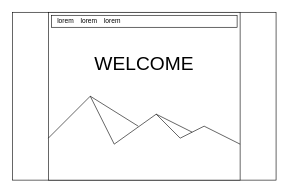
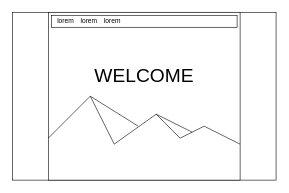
node "WELCOME": moved (144, 63) -> (144, 75)
